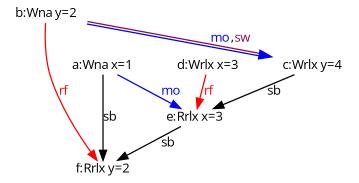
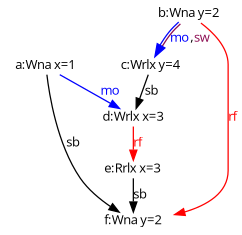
edge "a:Wna x=1" -> "e:Rrlx x=3": now "a:Wna x=1" -> "d:Wrlx x=3"
edge "c:Wrlx y=4" -> "e:Rrlx x=3": now "c:Wrlx y=4" -> "d:Wrlx x=3"
node "f:Rrlx y=2": label "f:Rrlx y=2" -> "f:Wna y=2"
